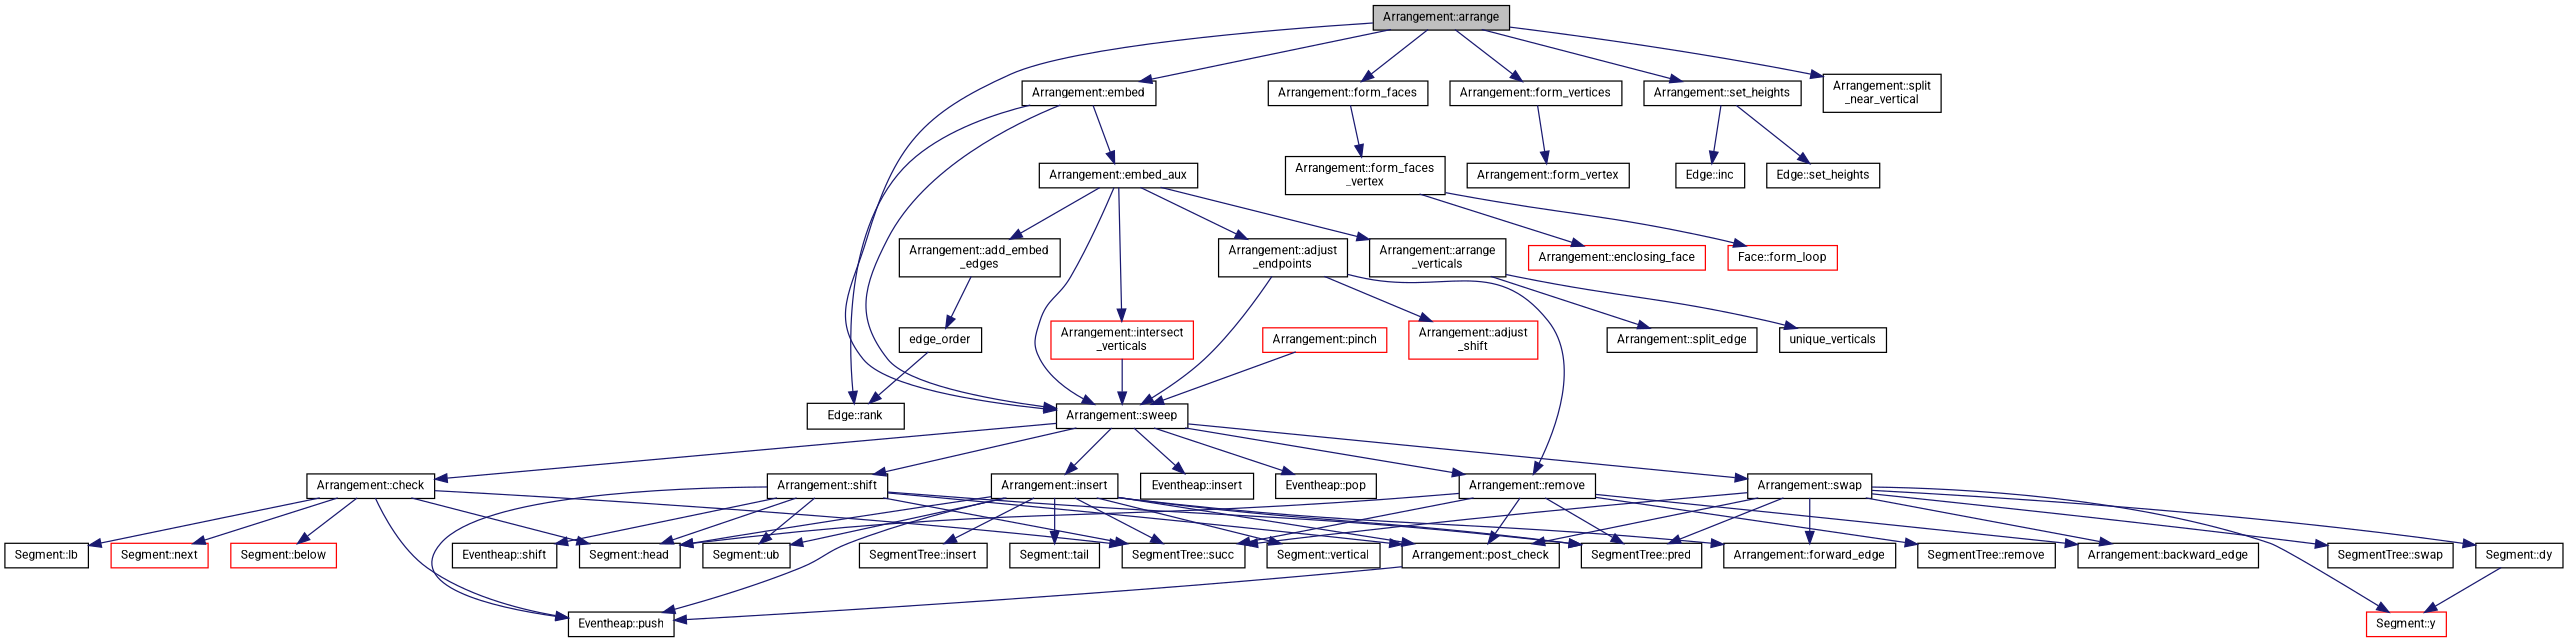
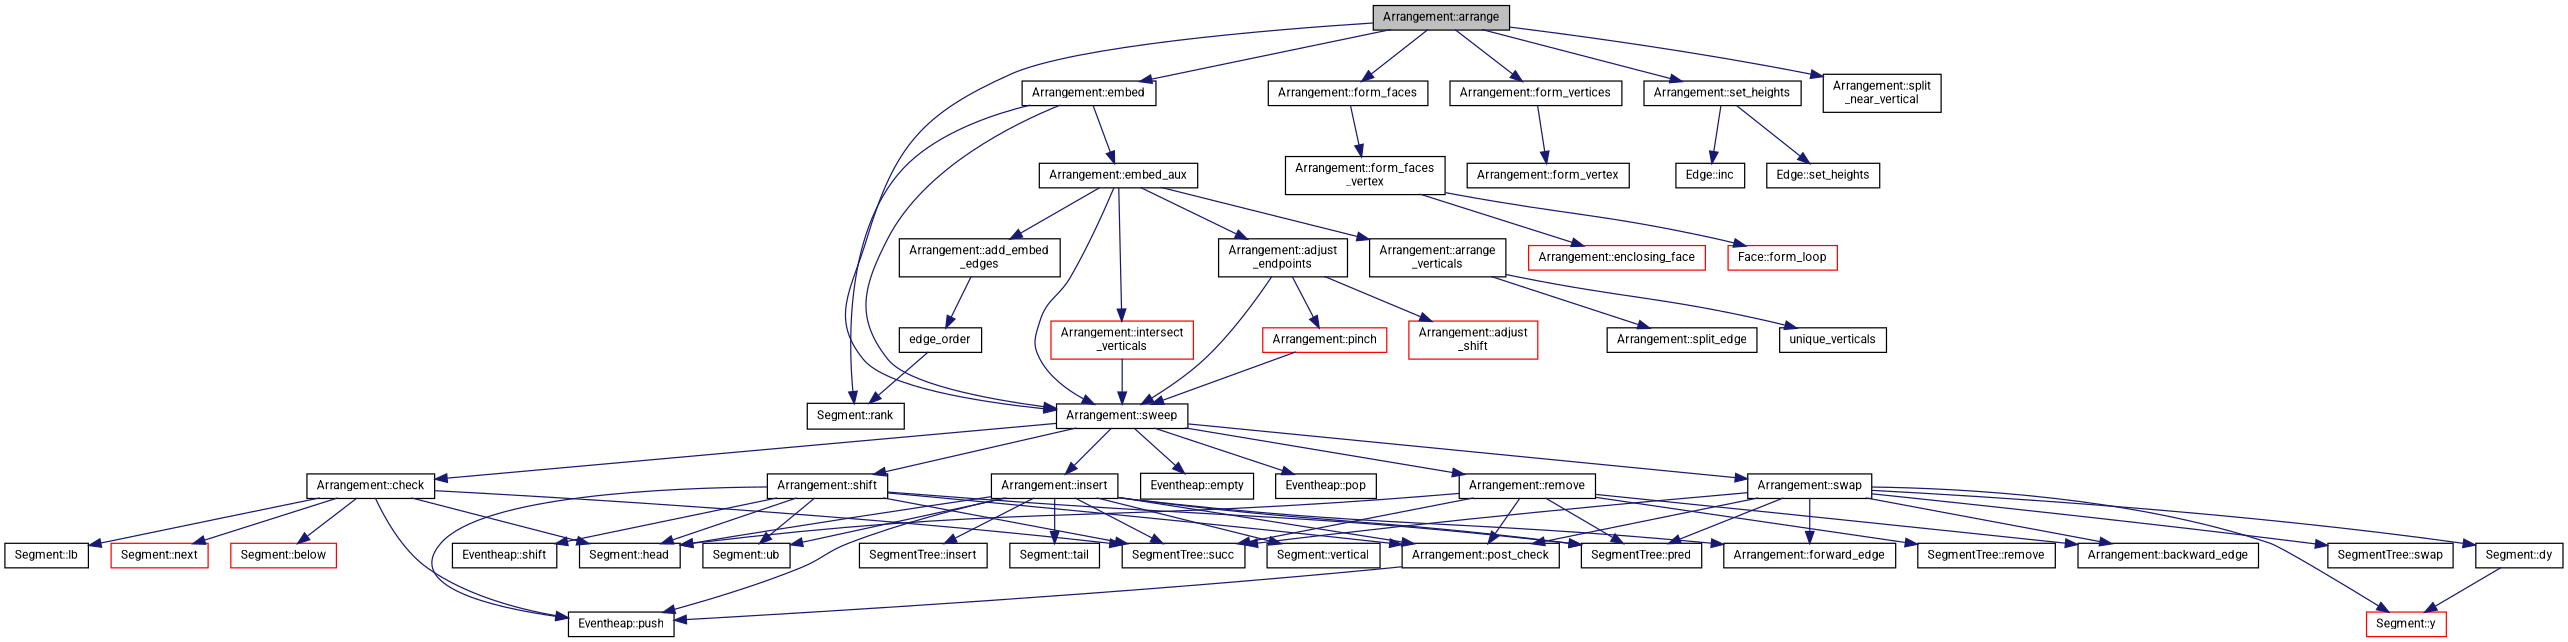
edge "Arrangement::adjust _endpoints" -> "Arrangement::remove": now "Arrangement::adjust _endpoints" -> "Arrangement::pinch"
node "Edge::rank": label "Edge::rank" -> "Segment::rank"
node "Eventheap::insert": label "Eventheap::insert" -> "Eventheap::empty"
